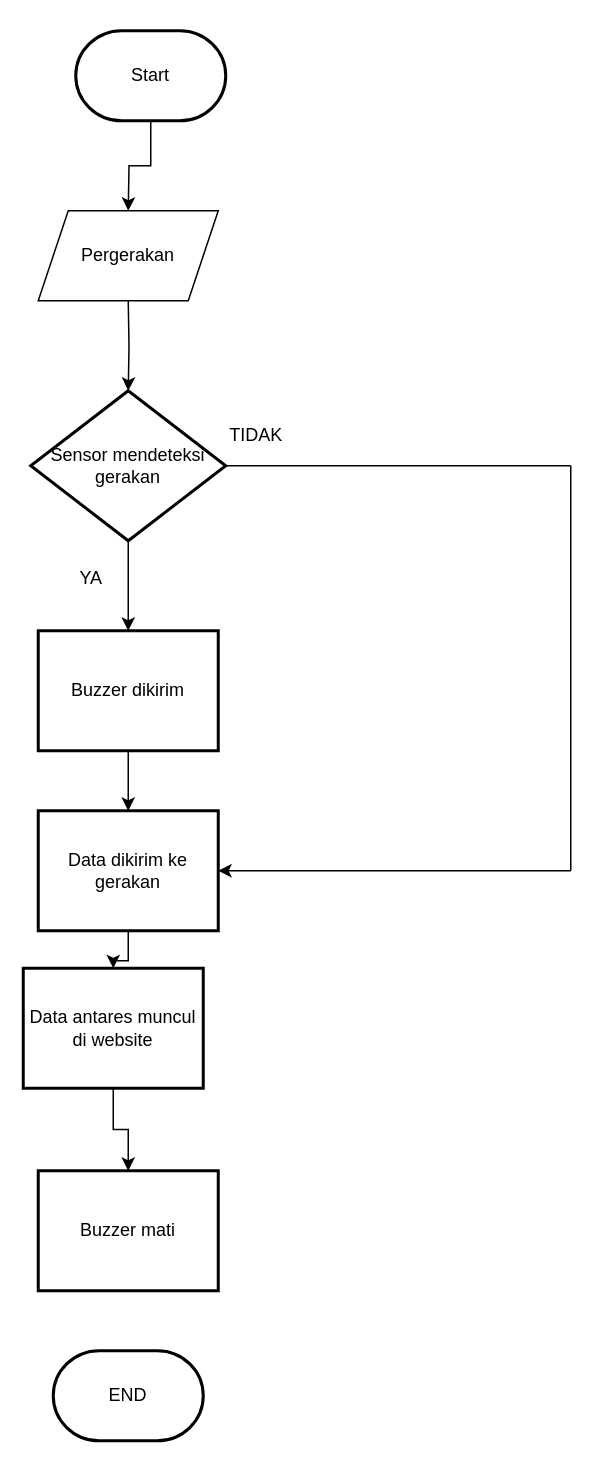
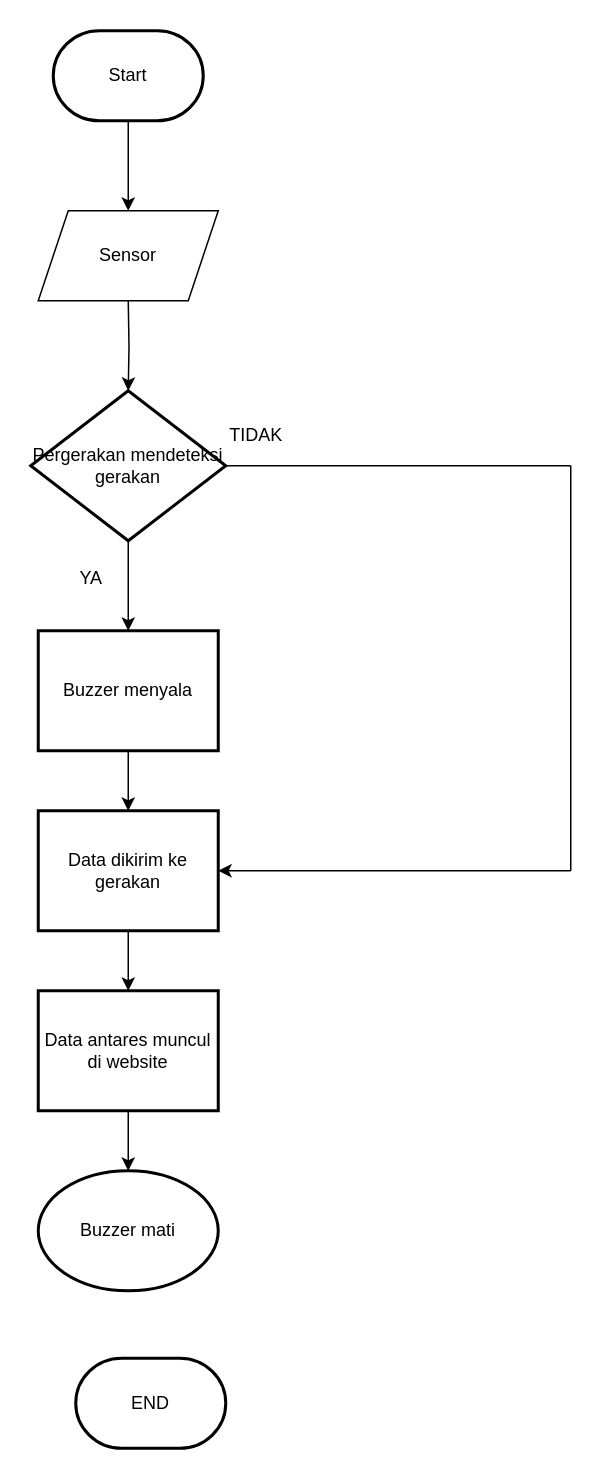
node "Start": moved (151, 76) -> (128, 76)
node "Pergerakan": label "Pergerakan" -> "Sensor"
node "Sensor mendeteksi gerakan": label "Sensor mendeteksi gerakan" -> "Pergerakan mendeteksi gerakan"
node "Buzzer dikirim": label "Buzzer dikirim" -> "Buzzer menyala"
node "Data antares muncul di website": moved (113, 1028) -> (128, 1051)
node "Buzzer mati": shape rectangle -> ellipse
node "END": moved (128, 1396) -> (151, 1403)
